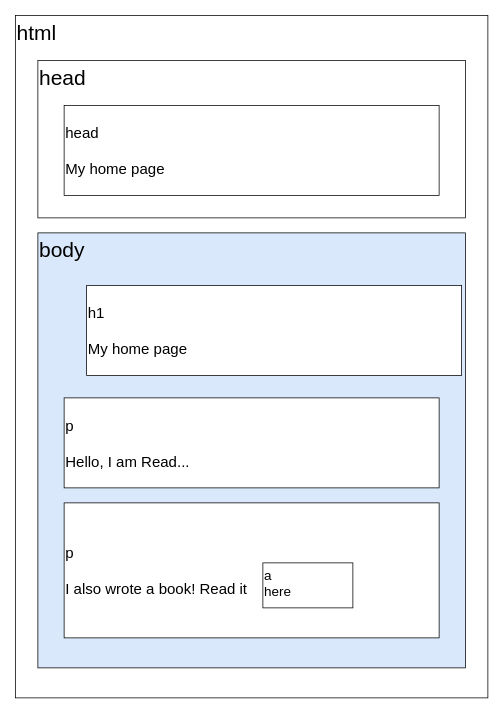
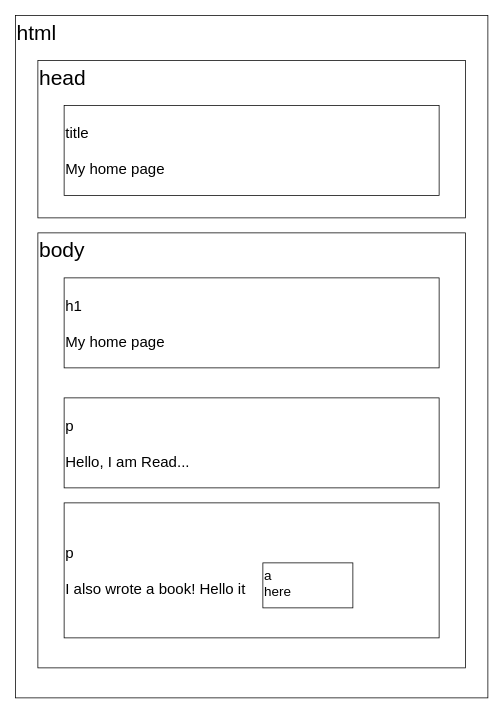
node "head My home page": label "head My home page" -> "title My home page"
node "body": fillcolor #dae8fc -> #ffffff
node "h1 My home page": moved (274, 330) -> (252, 323)
node "p I also wrote a book! Read it": label "p I also wrote a book! Read it" -> "p I also wrote a book! Hello it"
